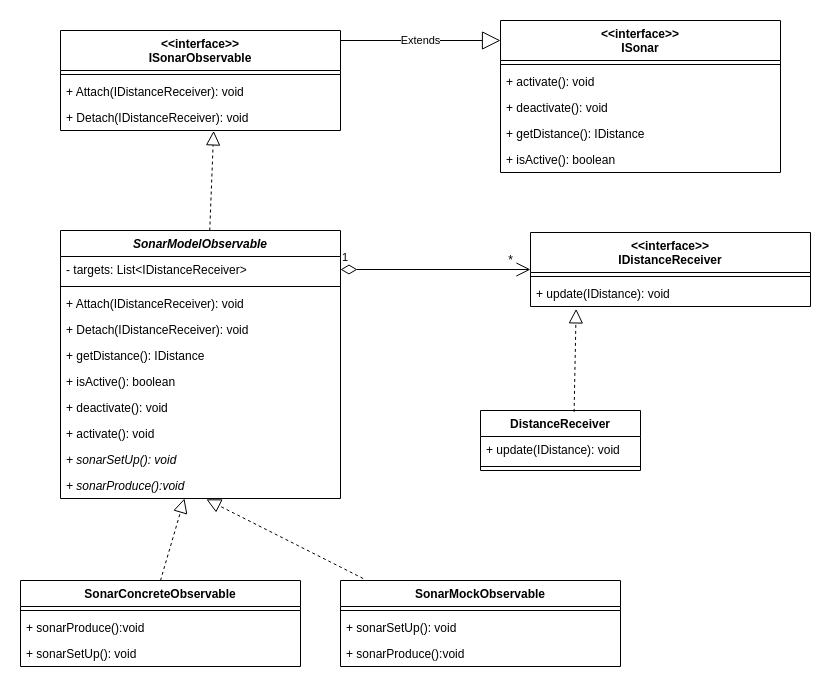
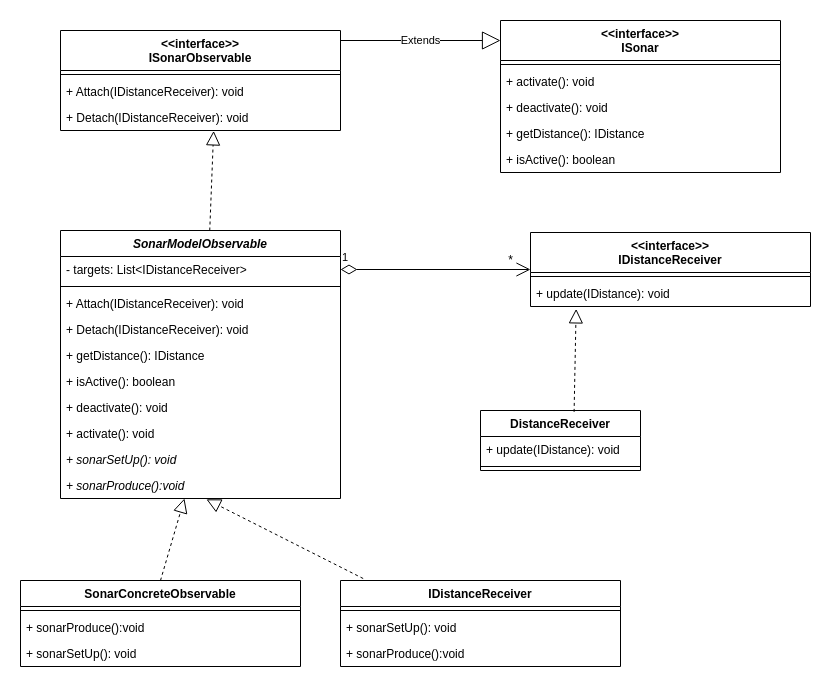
node "SonarMockObservable": label "SonarMockObservable" -> "IDistanceReceiver"
